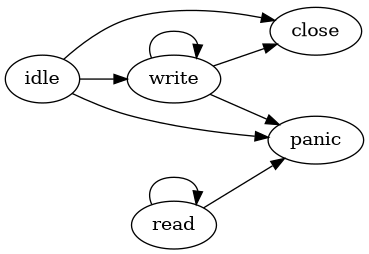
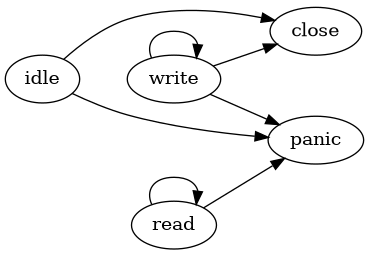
edge "idle" -> "write": removed
